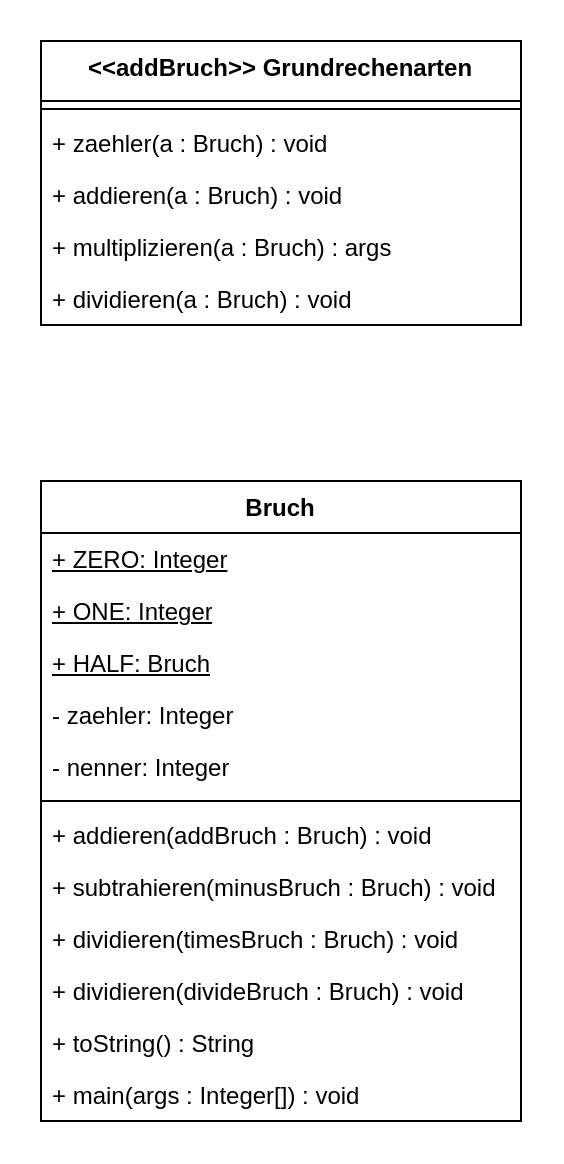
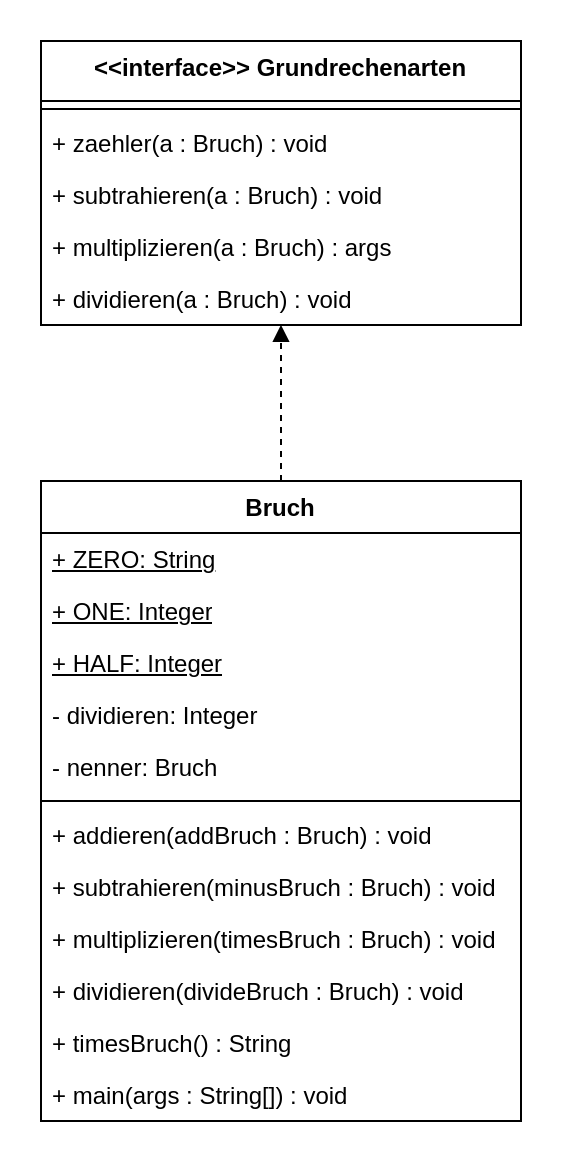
node "<<addBruch>> Grundrechenarten": label "<<addBruch>> Grundrechenarten" -> "<<interface>> Grundrechenarten"
node "+ addieren(a : Bruch) : void": label "+ addieren(a : Bruch) : void" -> "+ subtrahieren(a : Bruch) : void"
edge "Bruch" -> "+ dividieren(a : Bruch) : void": added
node "+ ZERO: Integer": label "+ ZERO: Integer" -> "+ ZERO: String"
node "+ HALF: Bruch": label "+ HALF: Bruch" -> "+ HALF: Integer"
node "- zaehler: Integer": label "- zaehler: Integer" -> "- dividieren: Integer"
node "- nenner: Integer": label "- nenner: Integer" -> "- nenner: Bruch"
node "+ dividieren(timesBruch : Bruch) : void": label "+ dividieren(timesBruch : Bruch) : void" -> "+ multiplizieren(timesBruch : Bruch) : void"
node "+ toString() : String": label "+ toString() : String" -> "+ timesBruch() : String"
node "+ main(args : Integer[]) : void": label "+ main(args : Integer[]) : void" -> "+ main(args : String[]) : void"
